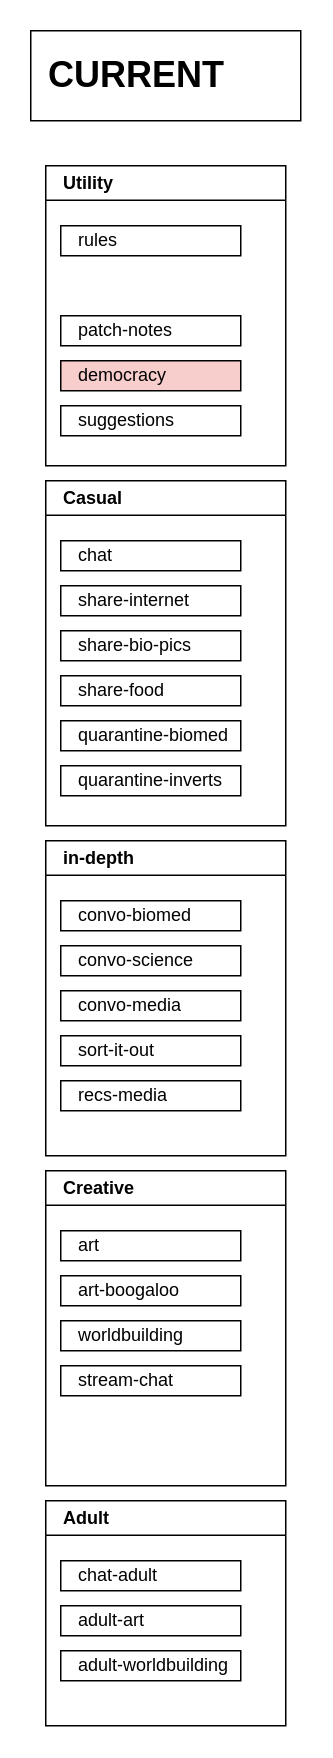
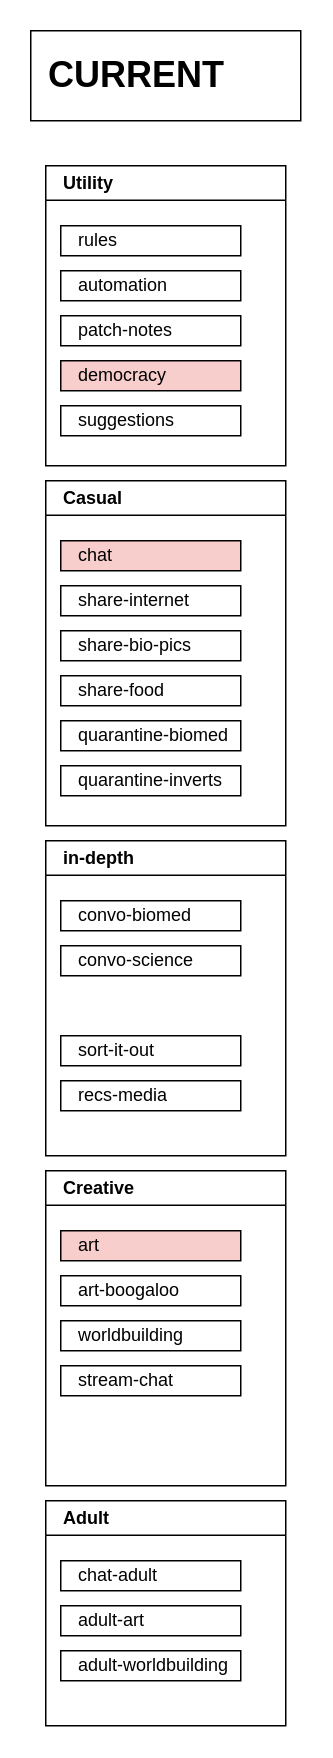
node "automation": added
node "chat": fillcolor #ffffff -> #f8cecc
node "convo-media": removed
node "art": fillcolor #ffffff -> #f8cecc
